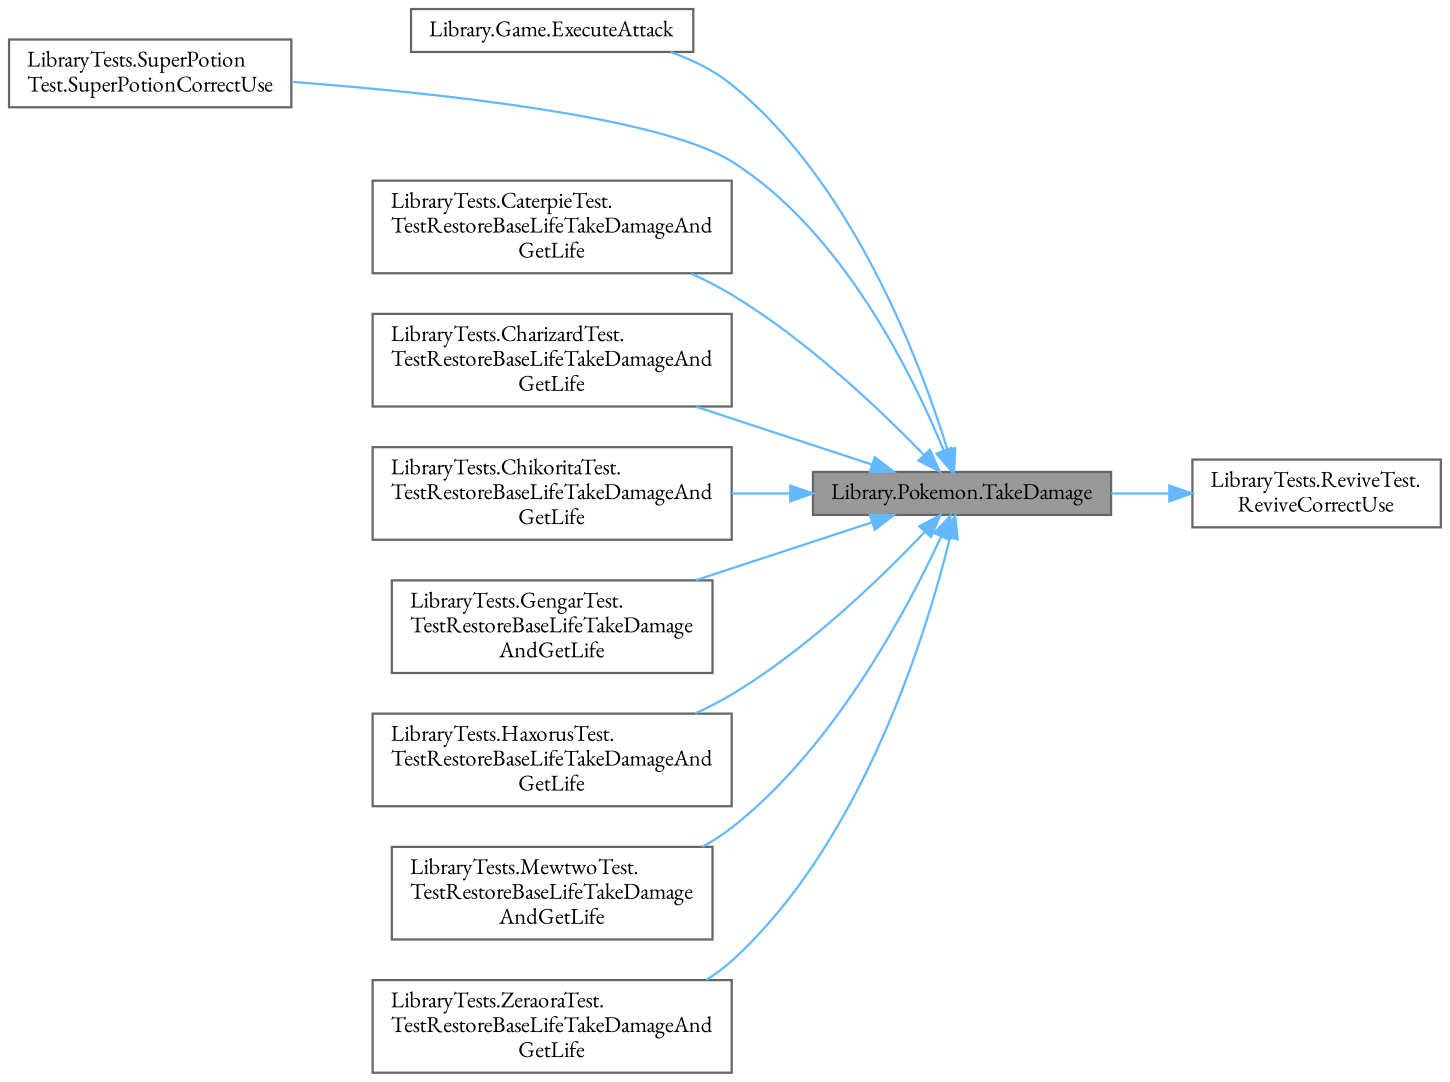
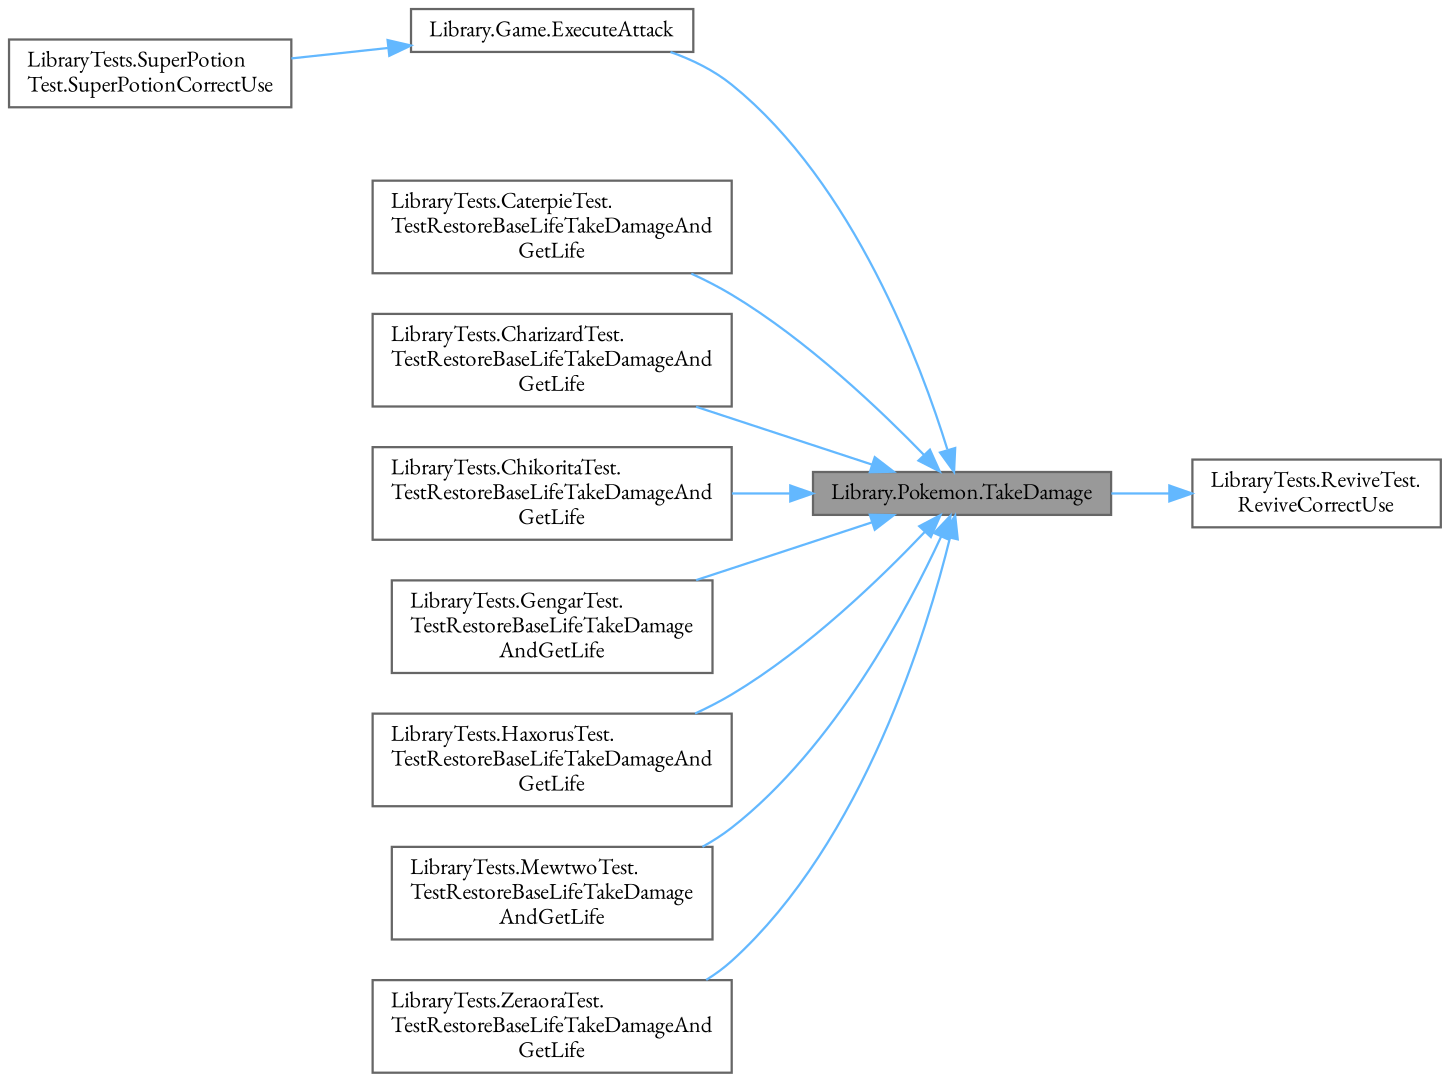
edge "LibraryTests.SuperPotion Test.SuperPotionCorrectUse" -> "Library.Pokemon.TakeDamage": now "LibraryTests.SuperPotion Test.SuperPotionCorrectUse" -> "Library.Game.ExecuteAttack"
